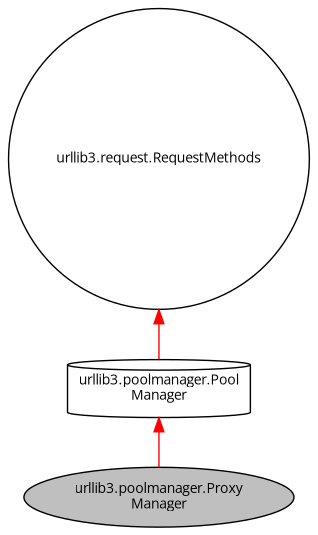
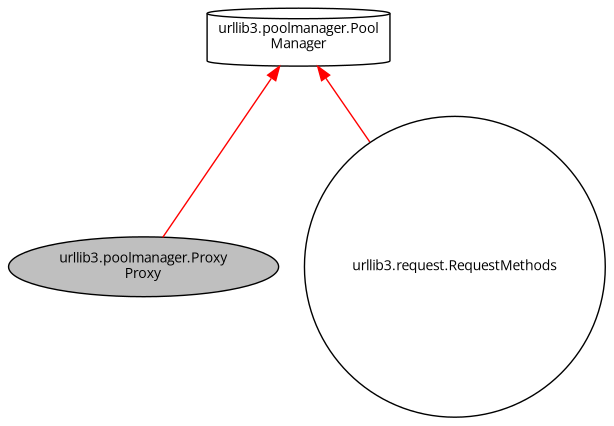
edge "urllib3.poolmanager.Pool Manager" -> "urllib3.request.RequestMethods": reversed
node "urllib3.poolmanager.Proxy Manager": label "urllib3.poolmanager.Proxy Manager" -> "urllib3.poolmanager.Proxy Proxy"
